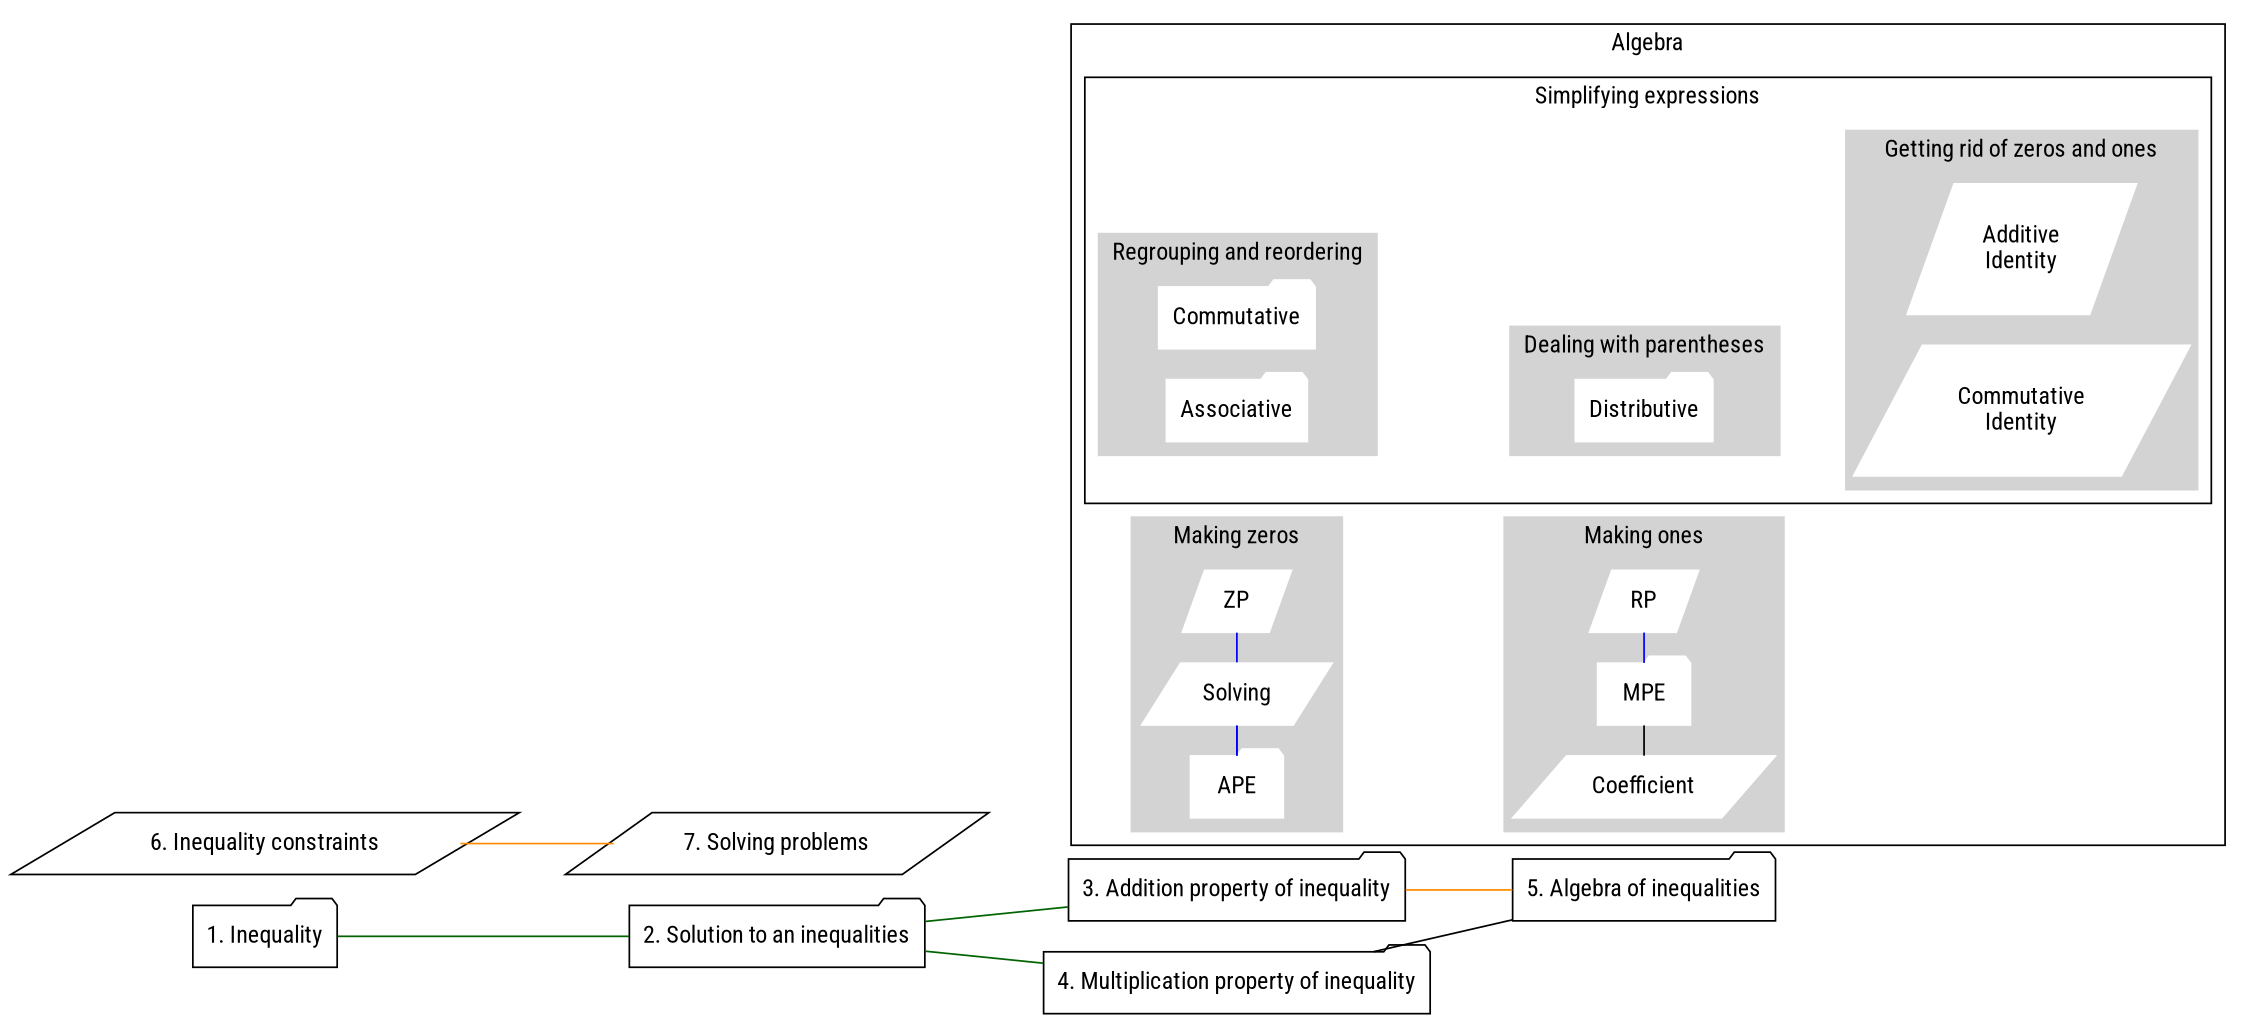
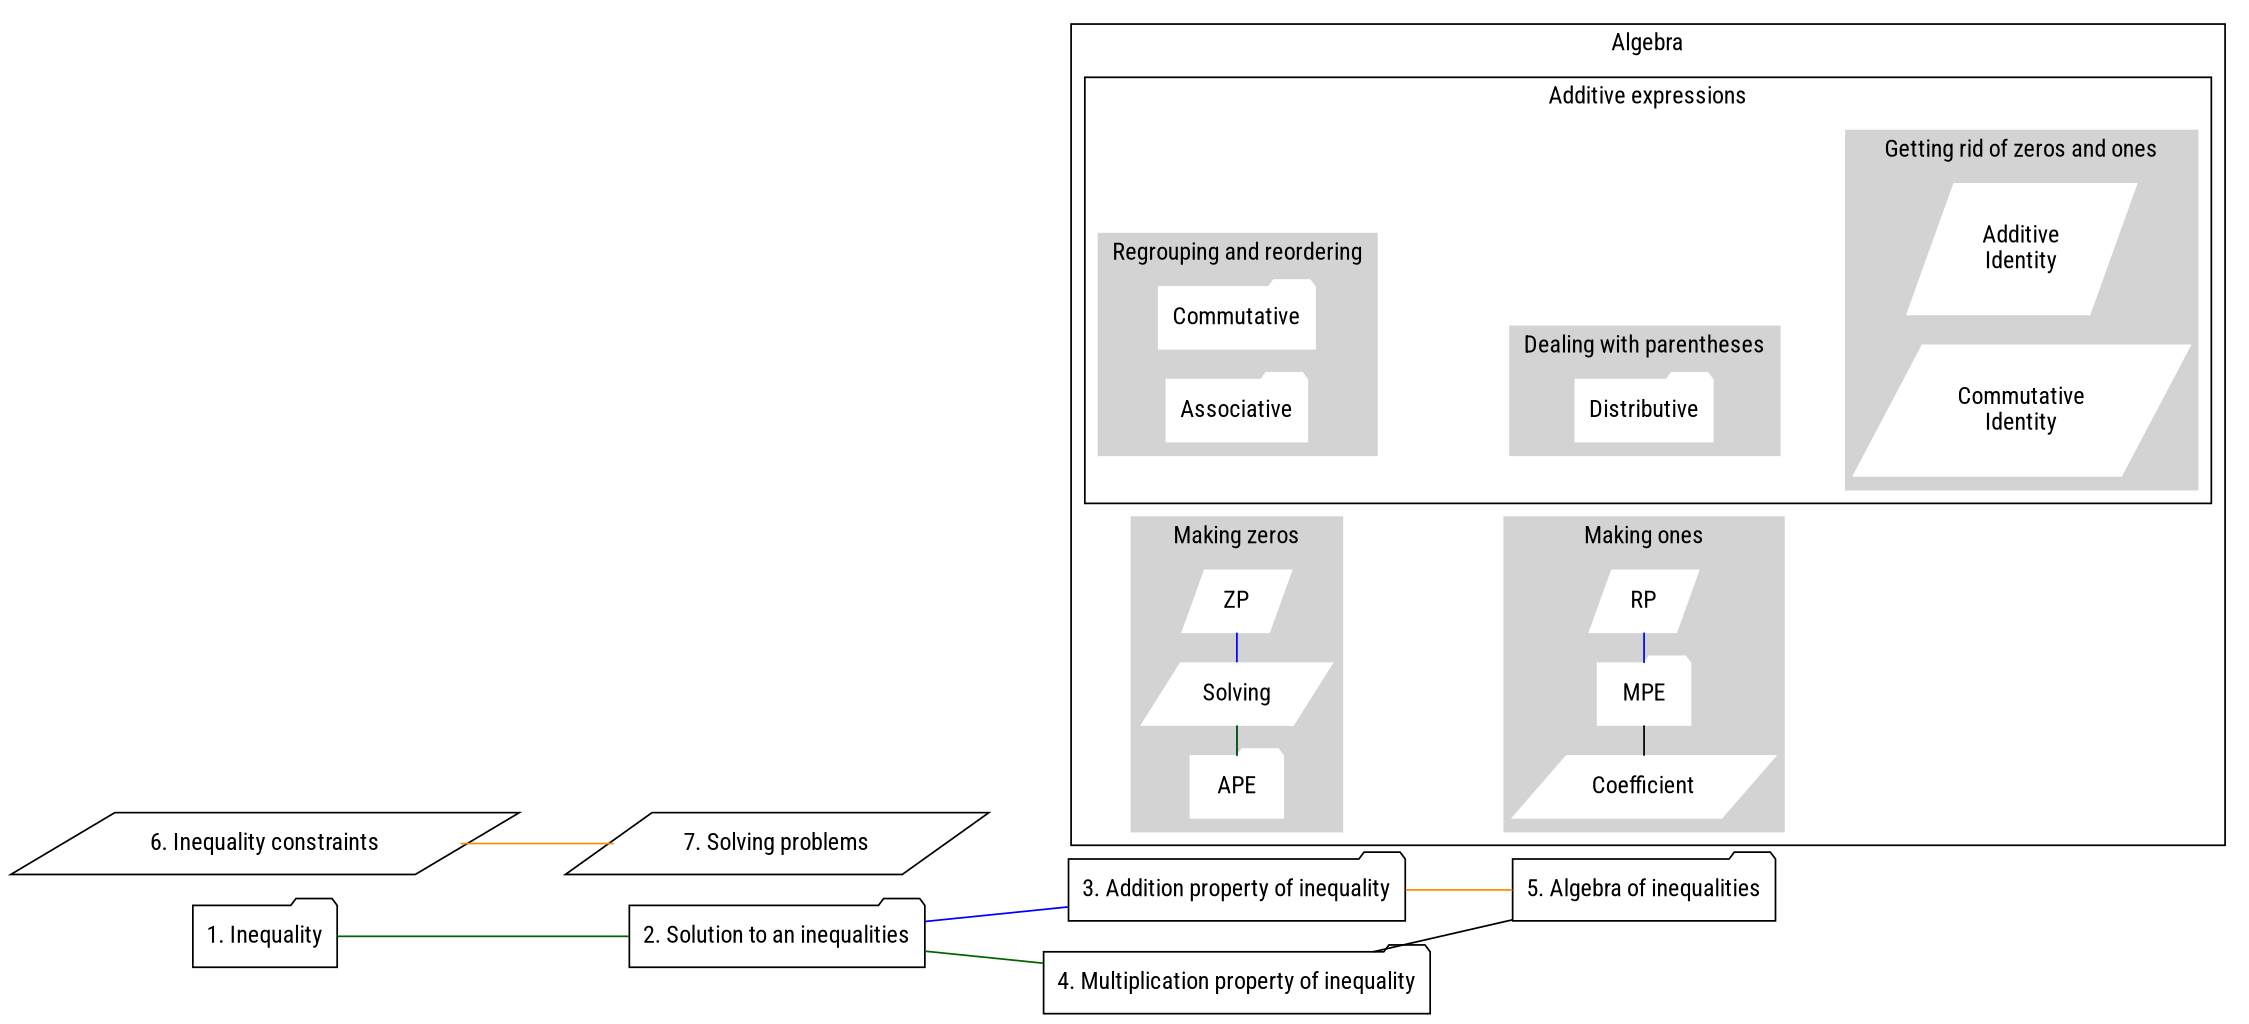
cluster "Simplifying expressions": label "Simplifying expressions" -> "Additive expressions"
edge "Solving" -- "APE": color blue -> darkgreen
edge "3. Addition property of inequality" -- "2. Solution to an inequalities": color darkgreen -> blue
